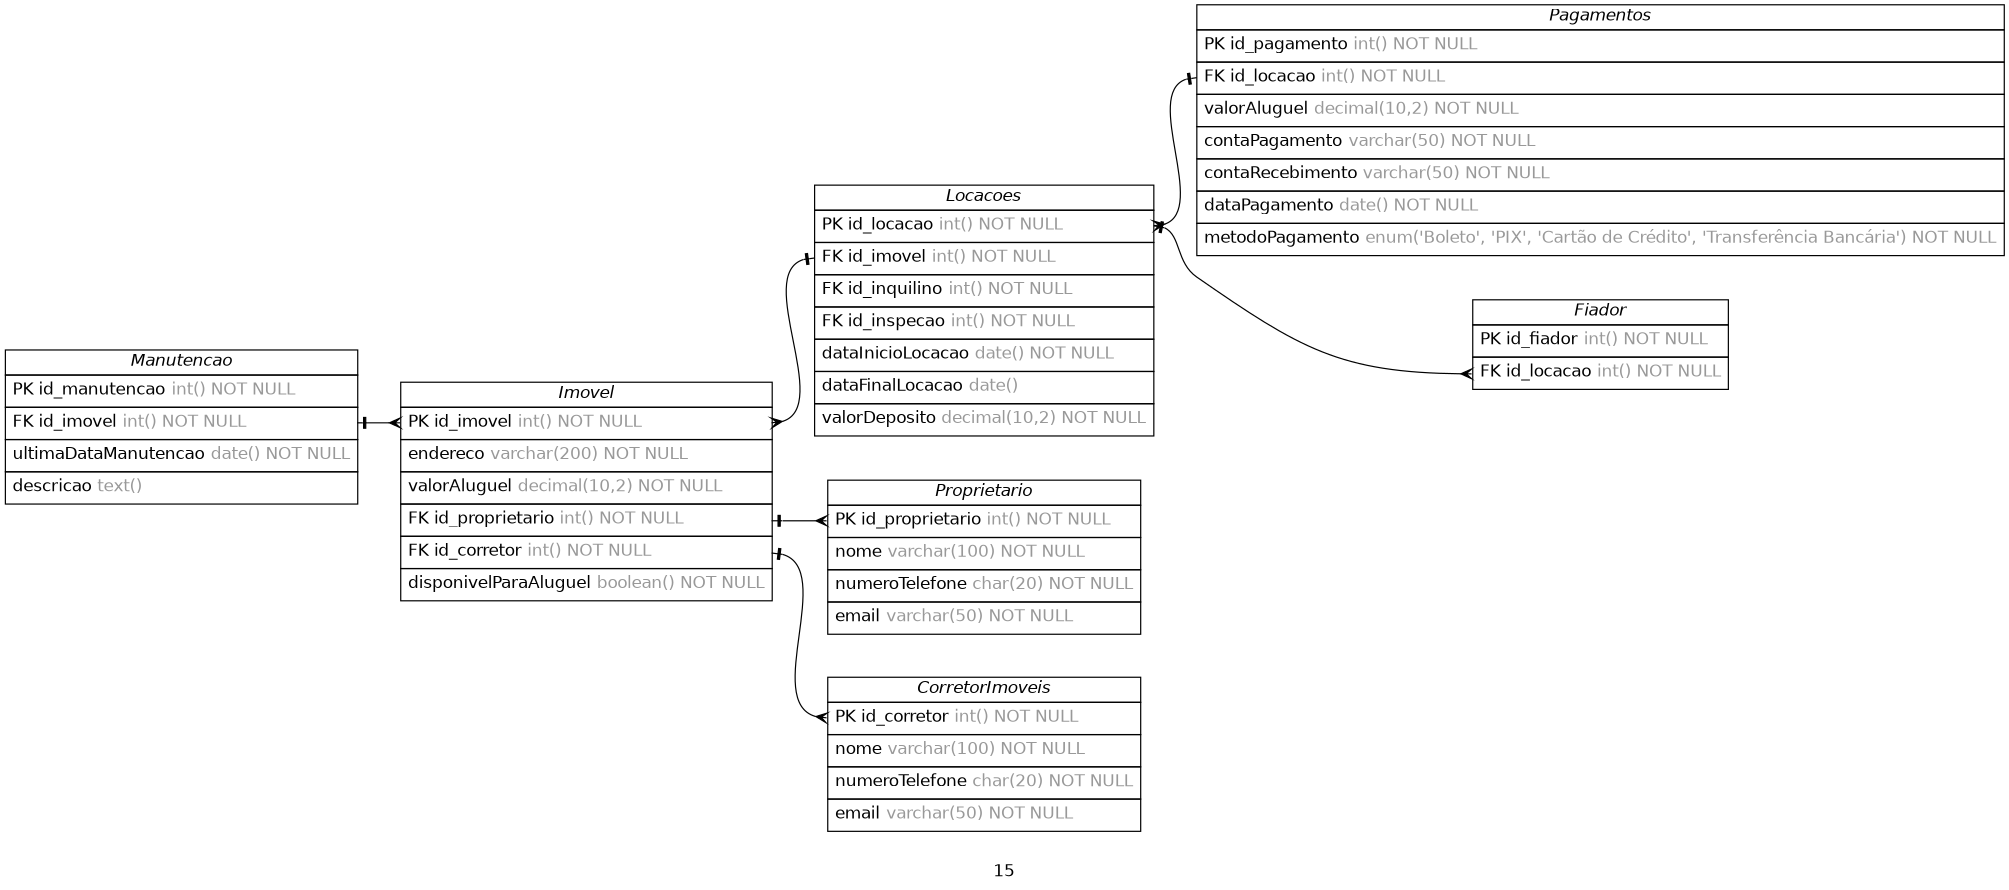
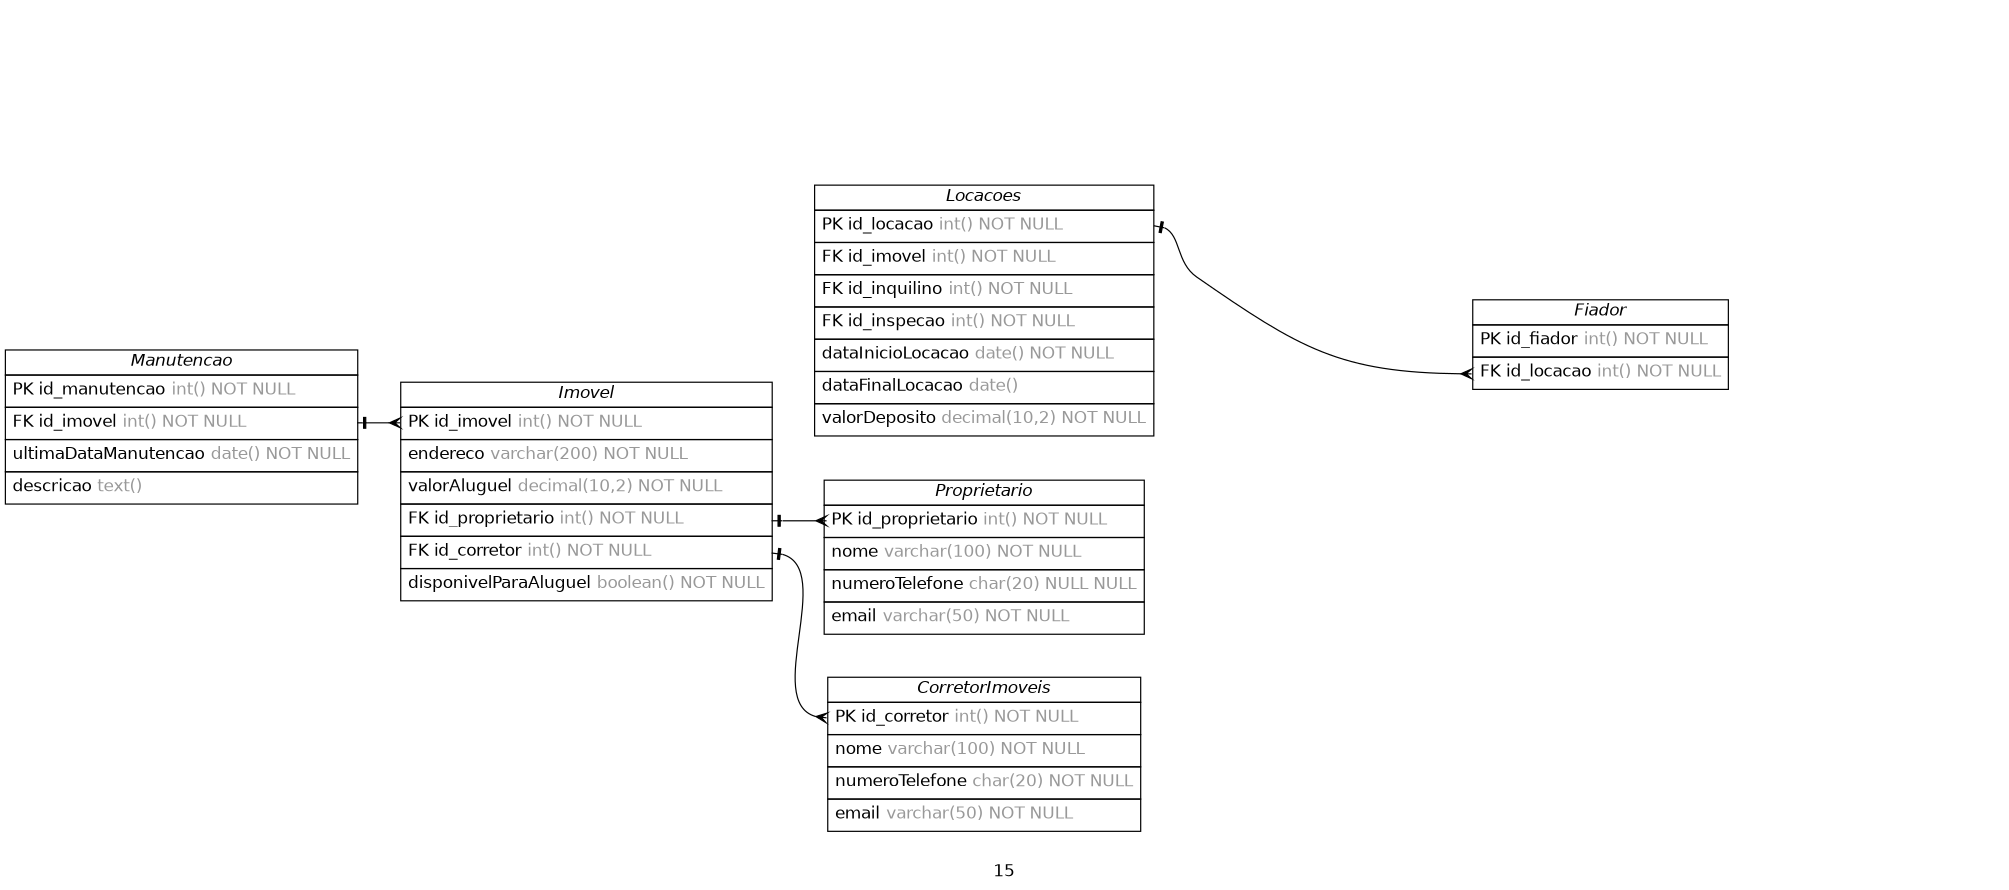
node "Pagamentos": removed
edge "Locacoes" -- "Imovel": removed
node "Proprietario": text "char(20) NOT NULL" -> "char(20) NULL NULL"
